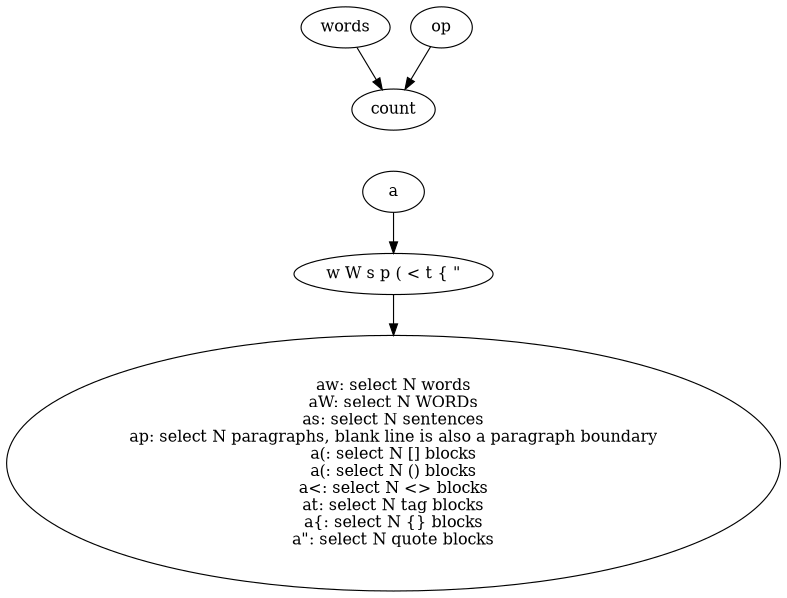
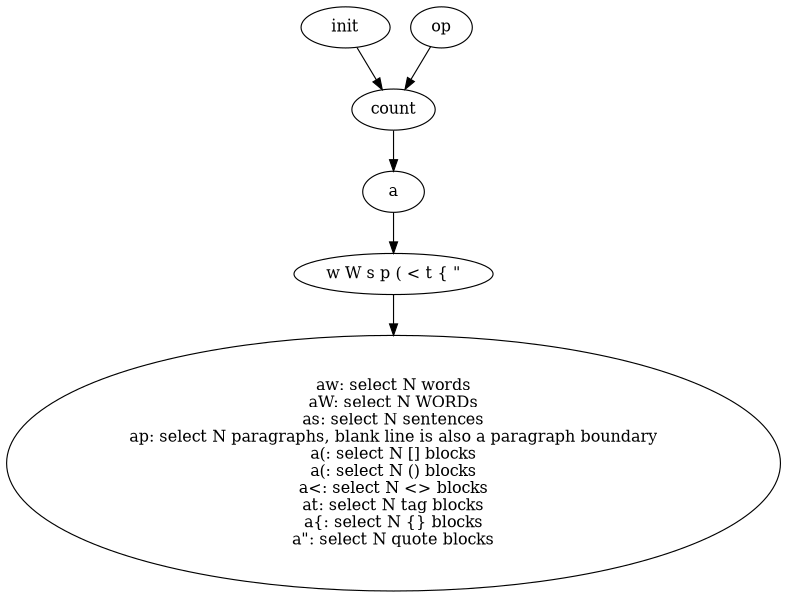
node "words": label "words" -> "init"
edge "count" -> "a": added
